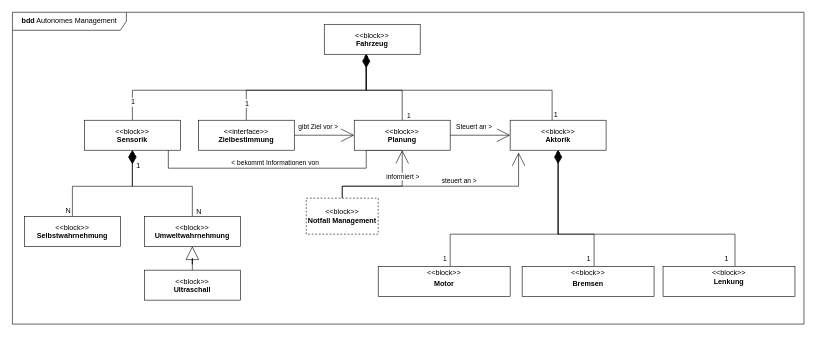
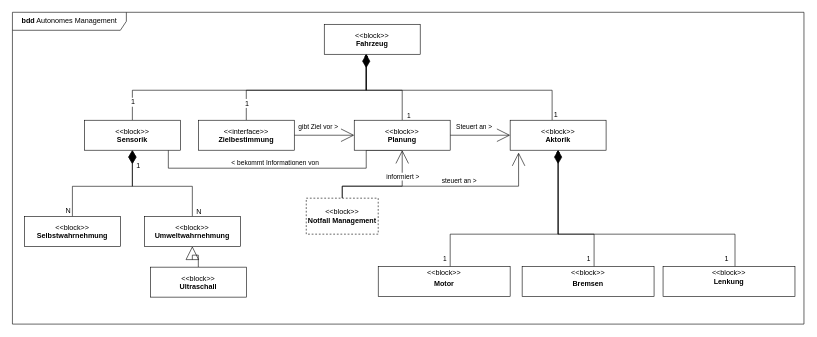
node "<<block>> Ultraschall": moved (192, 285) -> (198, 282)
